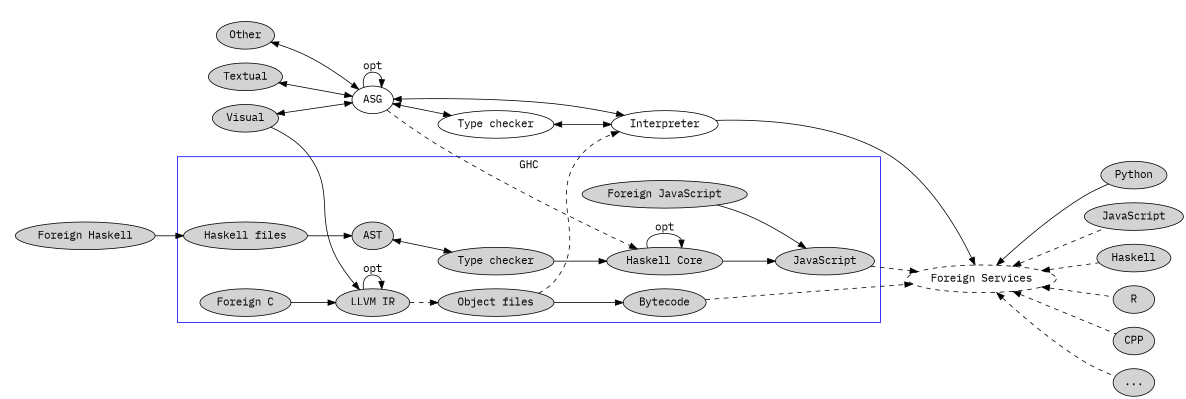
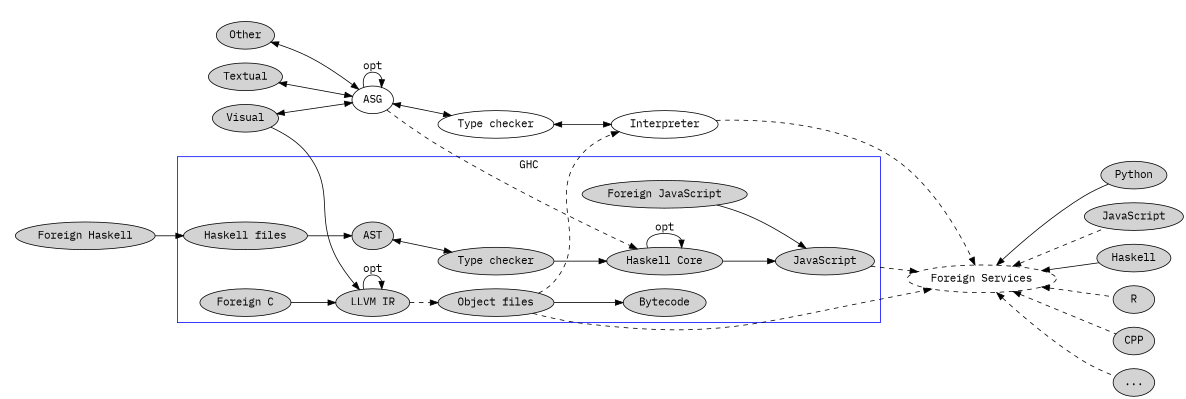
edge "ASG" -- "Interpreter": removed
edge "Interpreter" -> "Foreign Services": style solid -> dashed
edge "Haskell" -> "Foreign Services": style dashed -> solid
edge "Bytecode" -> "Foreign Services": now "Object files" -> "Foreign Services"
